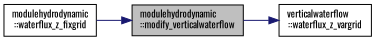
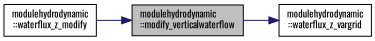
node "modulehydrodynamic ::waterflux_z_fixgrid": label "modulehydrodynamic ::waterflux_z_fixgrid" -> "modulehydrodynamic ::waterflux_z_modify"
node "verticalwaterflow ::waterflux_z_vargrid": label "verticalwaterflow ::waterflux_z_vargrid" -> "modulehydrodynamic ::waterflux_z_vargrid"
